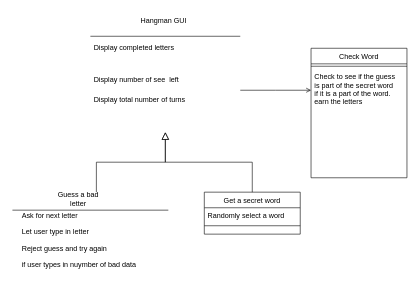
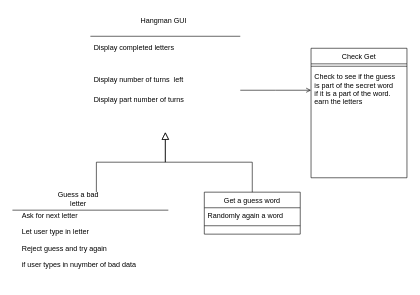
node "Check Word": label "Check Word" -> "Check Get"
node "Display number of see left": label "Display number of see left" -> "Display number of turns left"
node "Display total number of turns": label "Display total number of turns" -> "Display part number of turns"
node "Get a secret word": label "Get a secret word" -> "Get a guess word"
node "Randomly select a word": label "Randomly select a word" -> "Randomly again a word"
